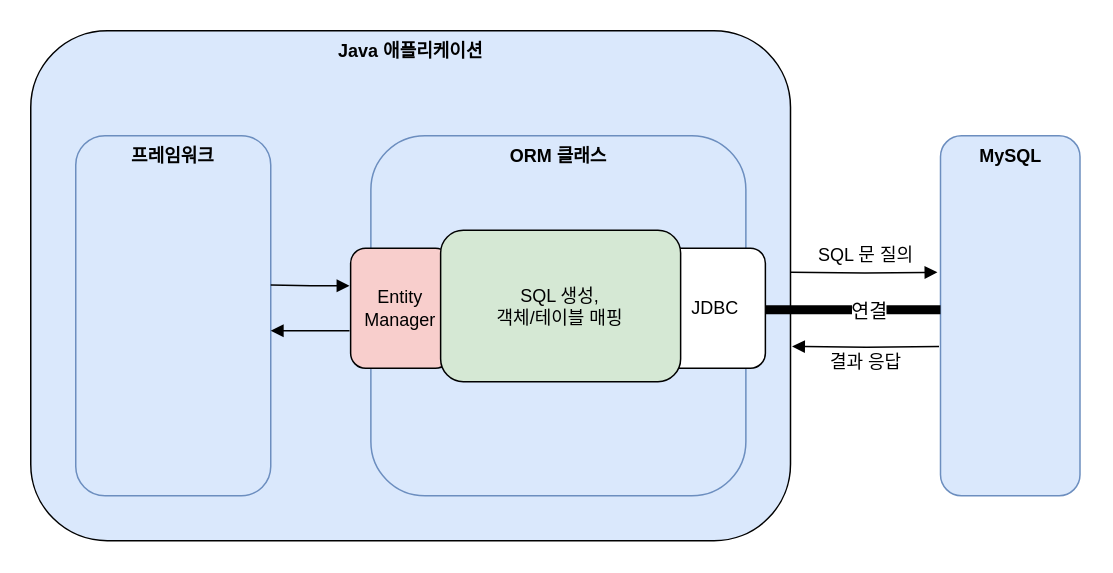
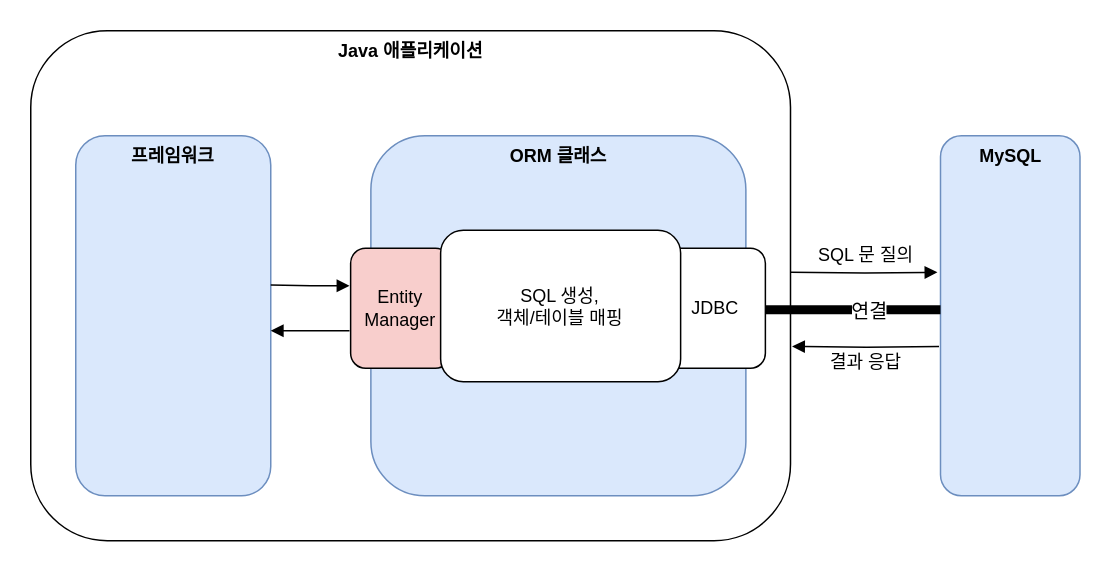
node "Java 애플리케이션": fillcolor #dae8fc -> #ffffff
node "SQL 생성, 객체/테이블 매핑": fillcolor #d5e8d4 -> #ffffff
